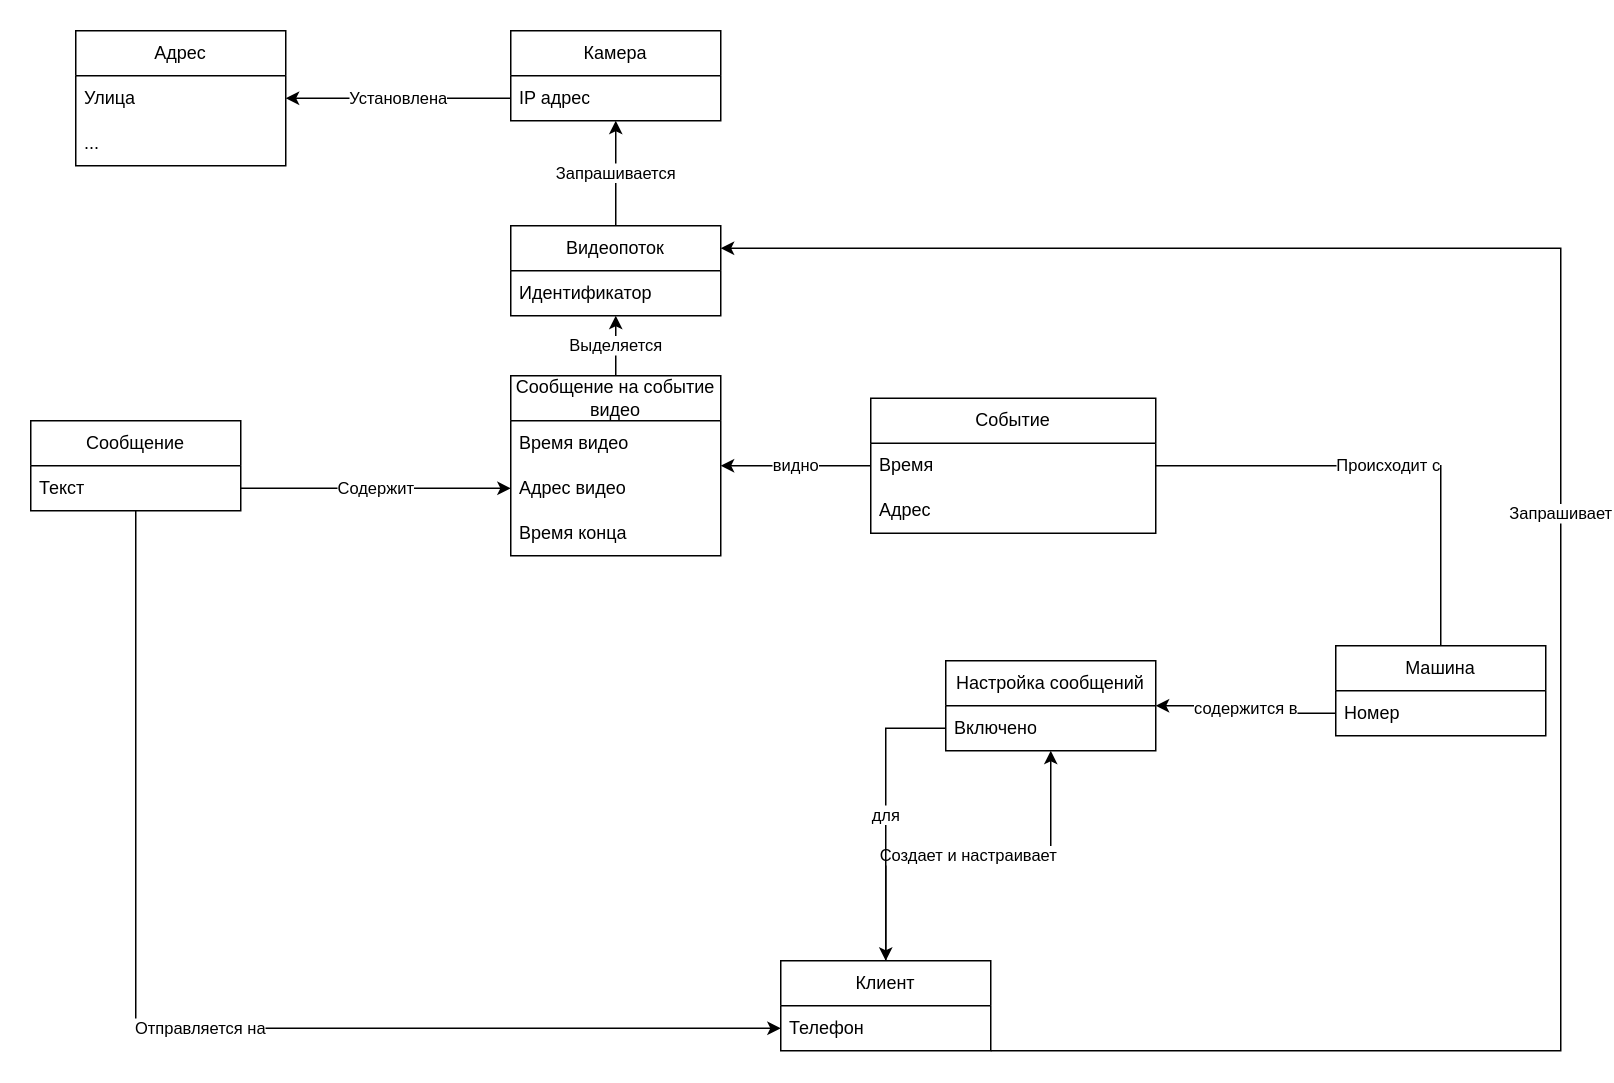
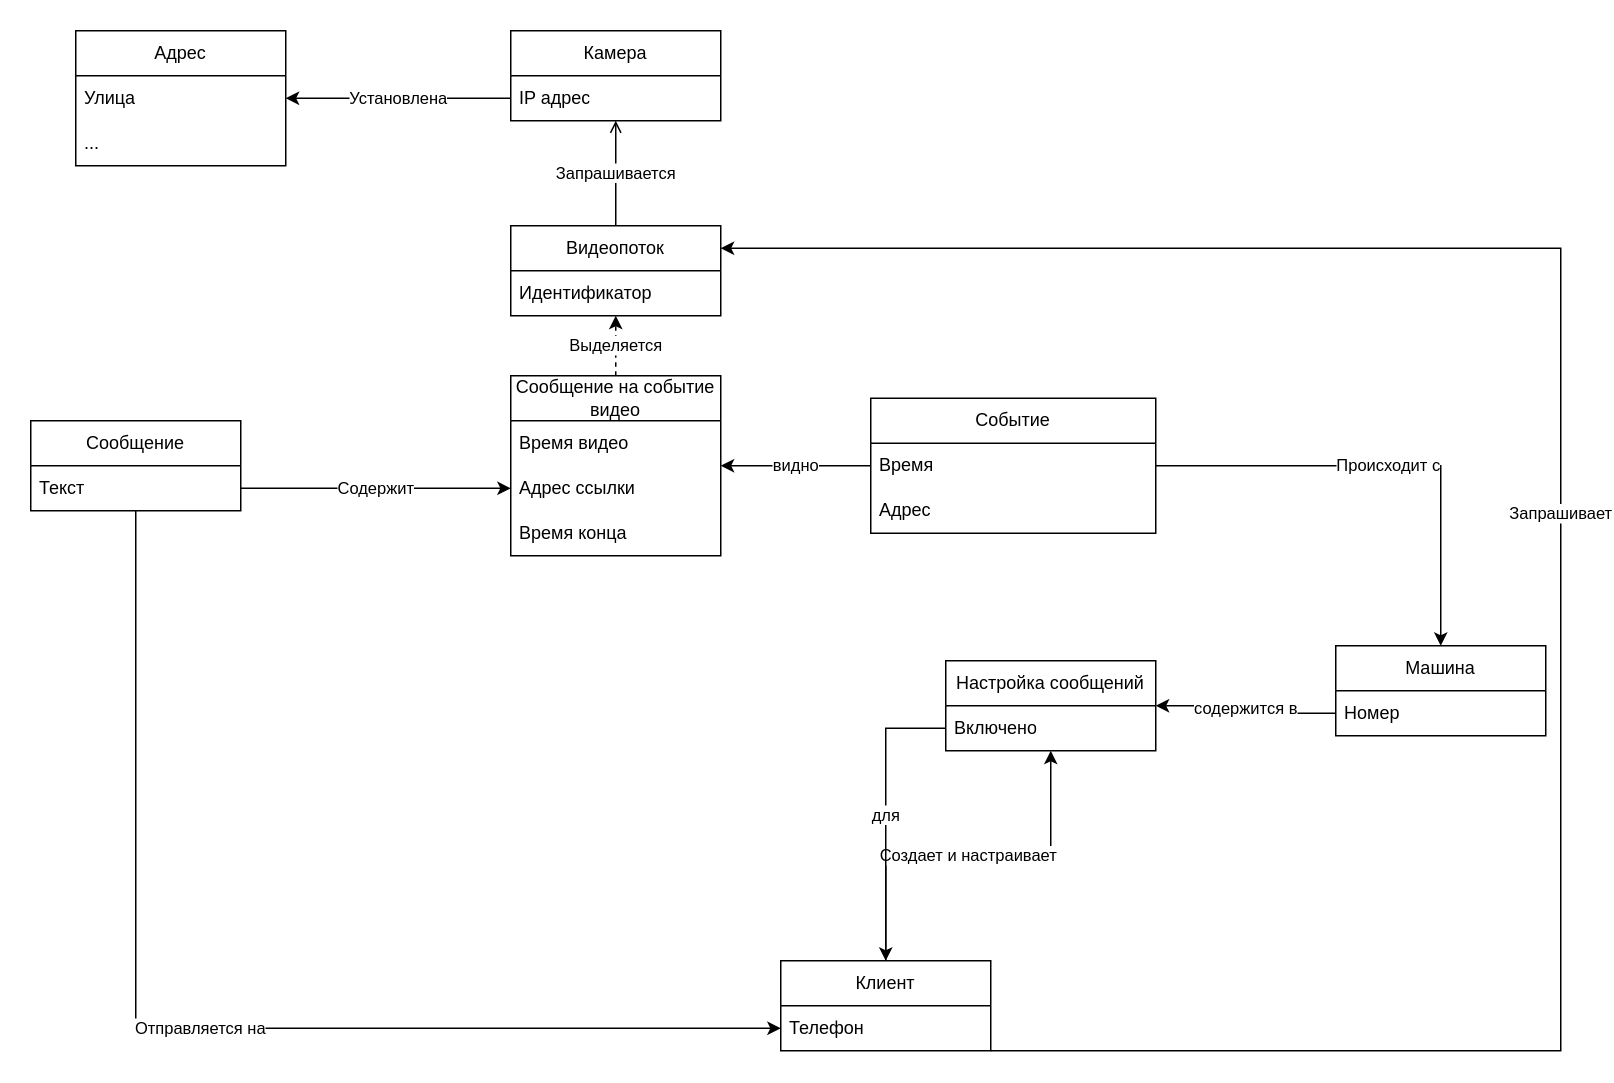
edge "Видеопоток" -> "Камера": arrowhead classic -> open
edge "Сообщение на событие видео" -> "Видеопоток": style solid -> dashed
node "Адрес видео": label "Адрес видео" -> "Адрес ссылки"
edge "Событие" -- "Машина": arrowhead none -> classic
